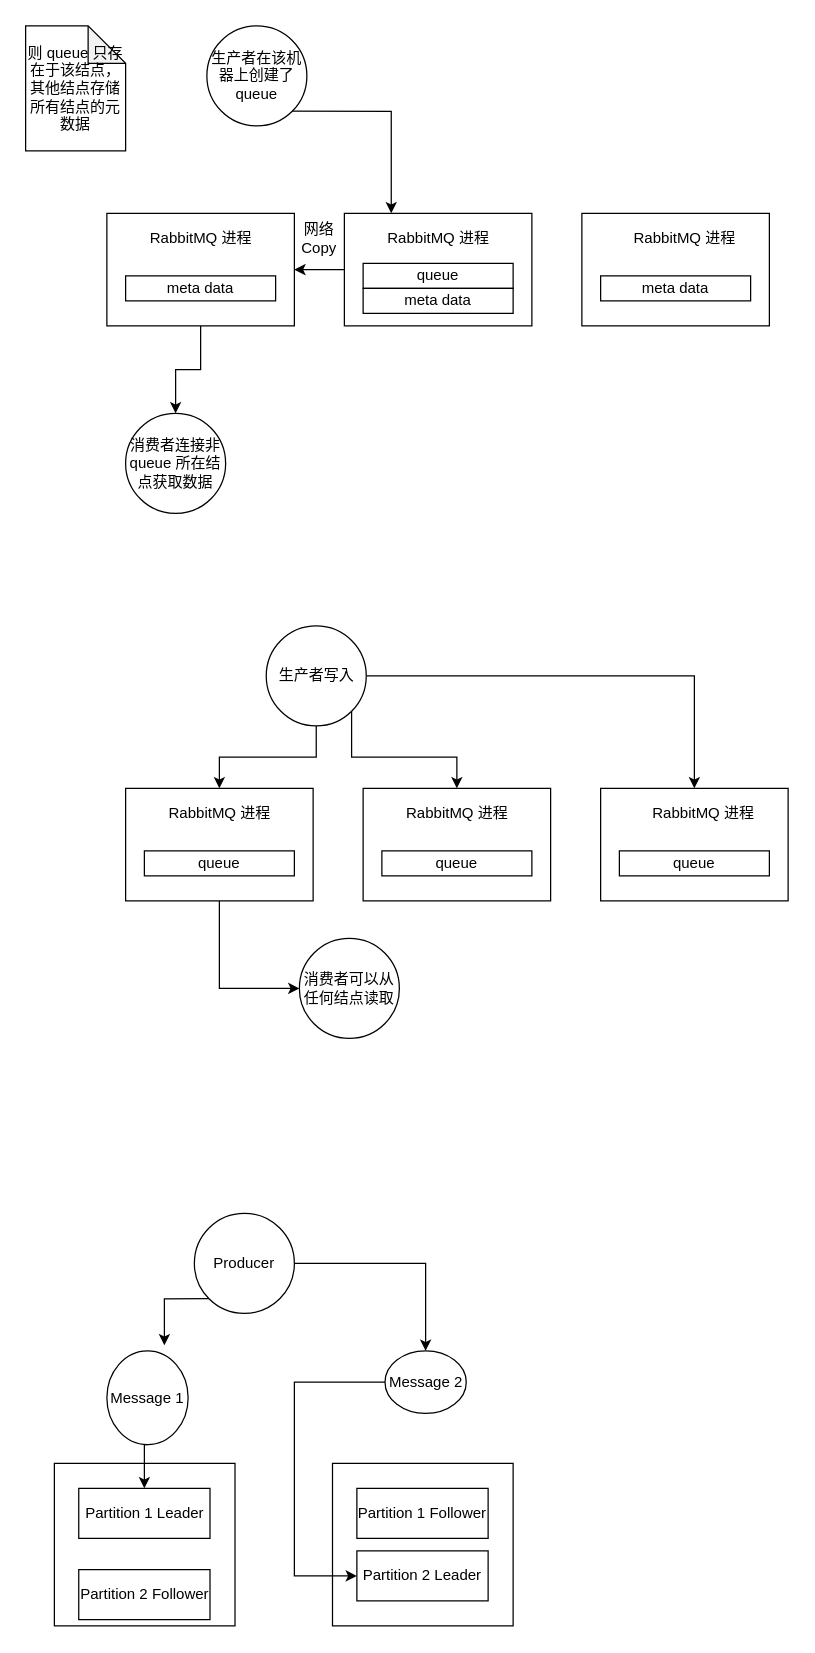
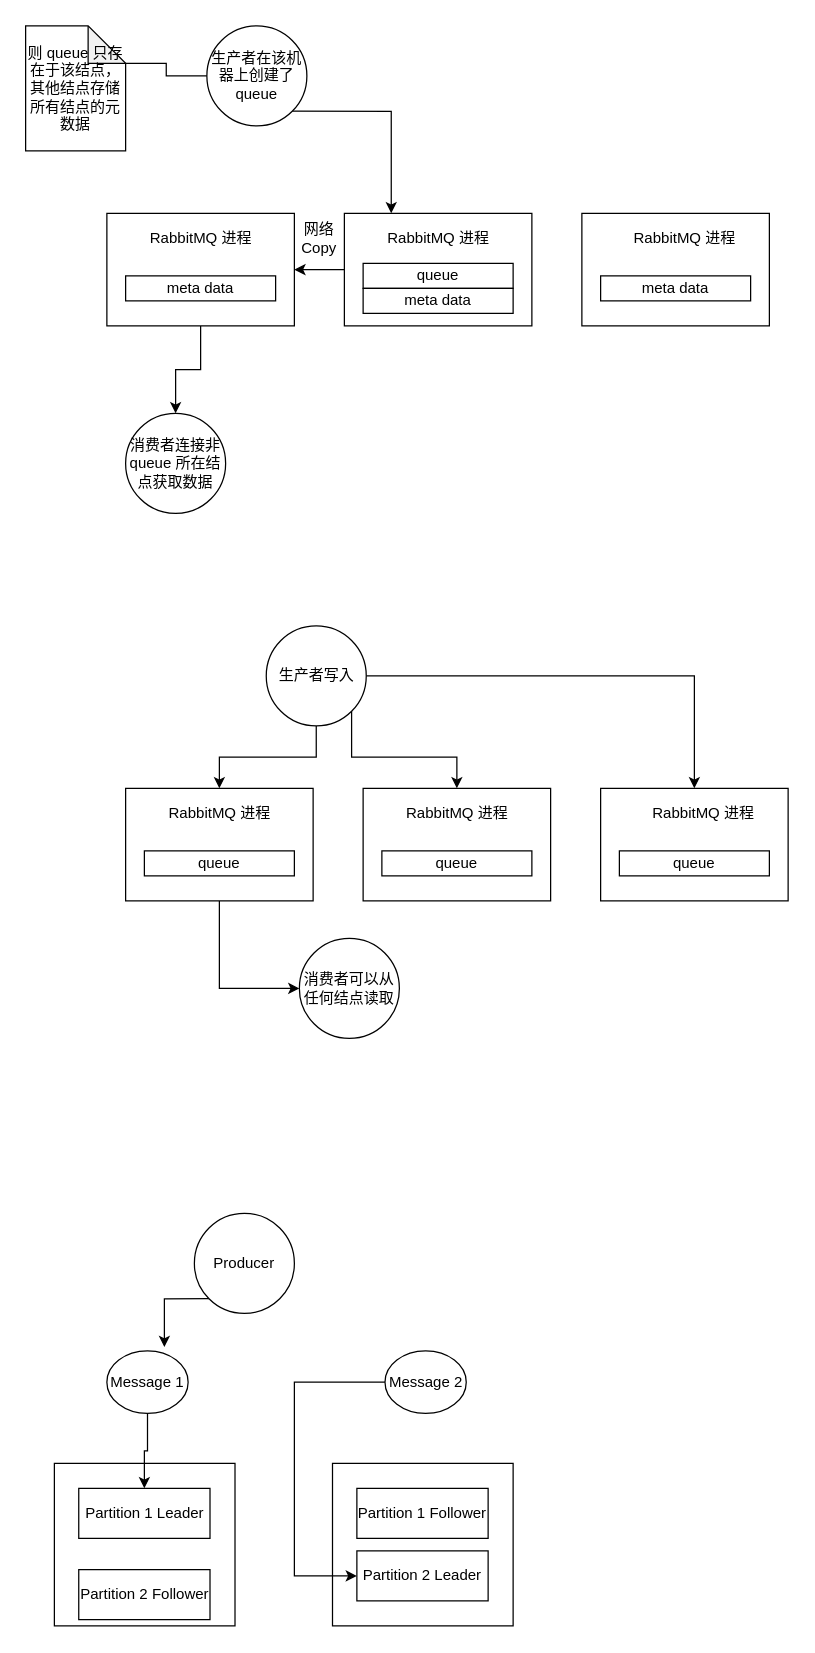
edge "生产者在该机器上创建了 queue" -- "则 queue 只存在于该结点，其他结点存储所有结点的元数据": added
edge "Producer" -> "Message 2": removed
node "Message 1": size 81x94 -> 81x63
